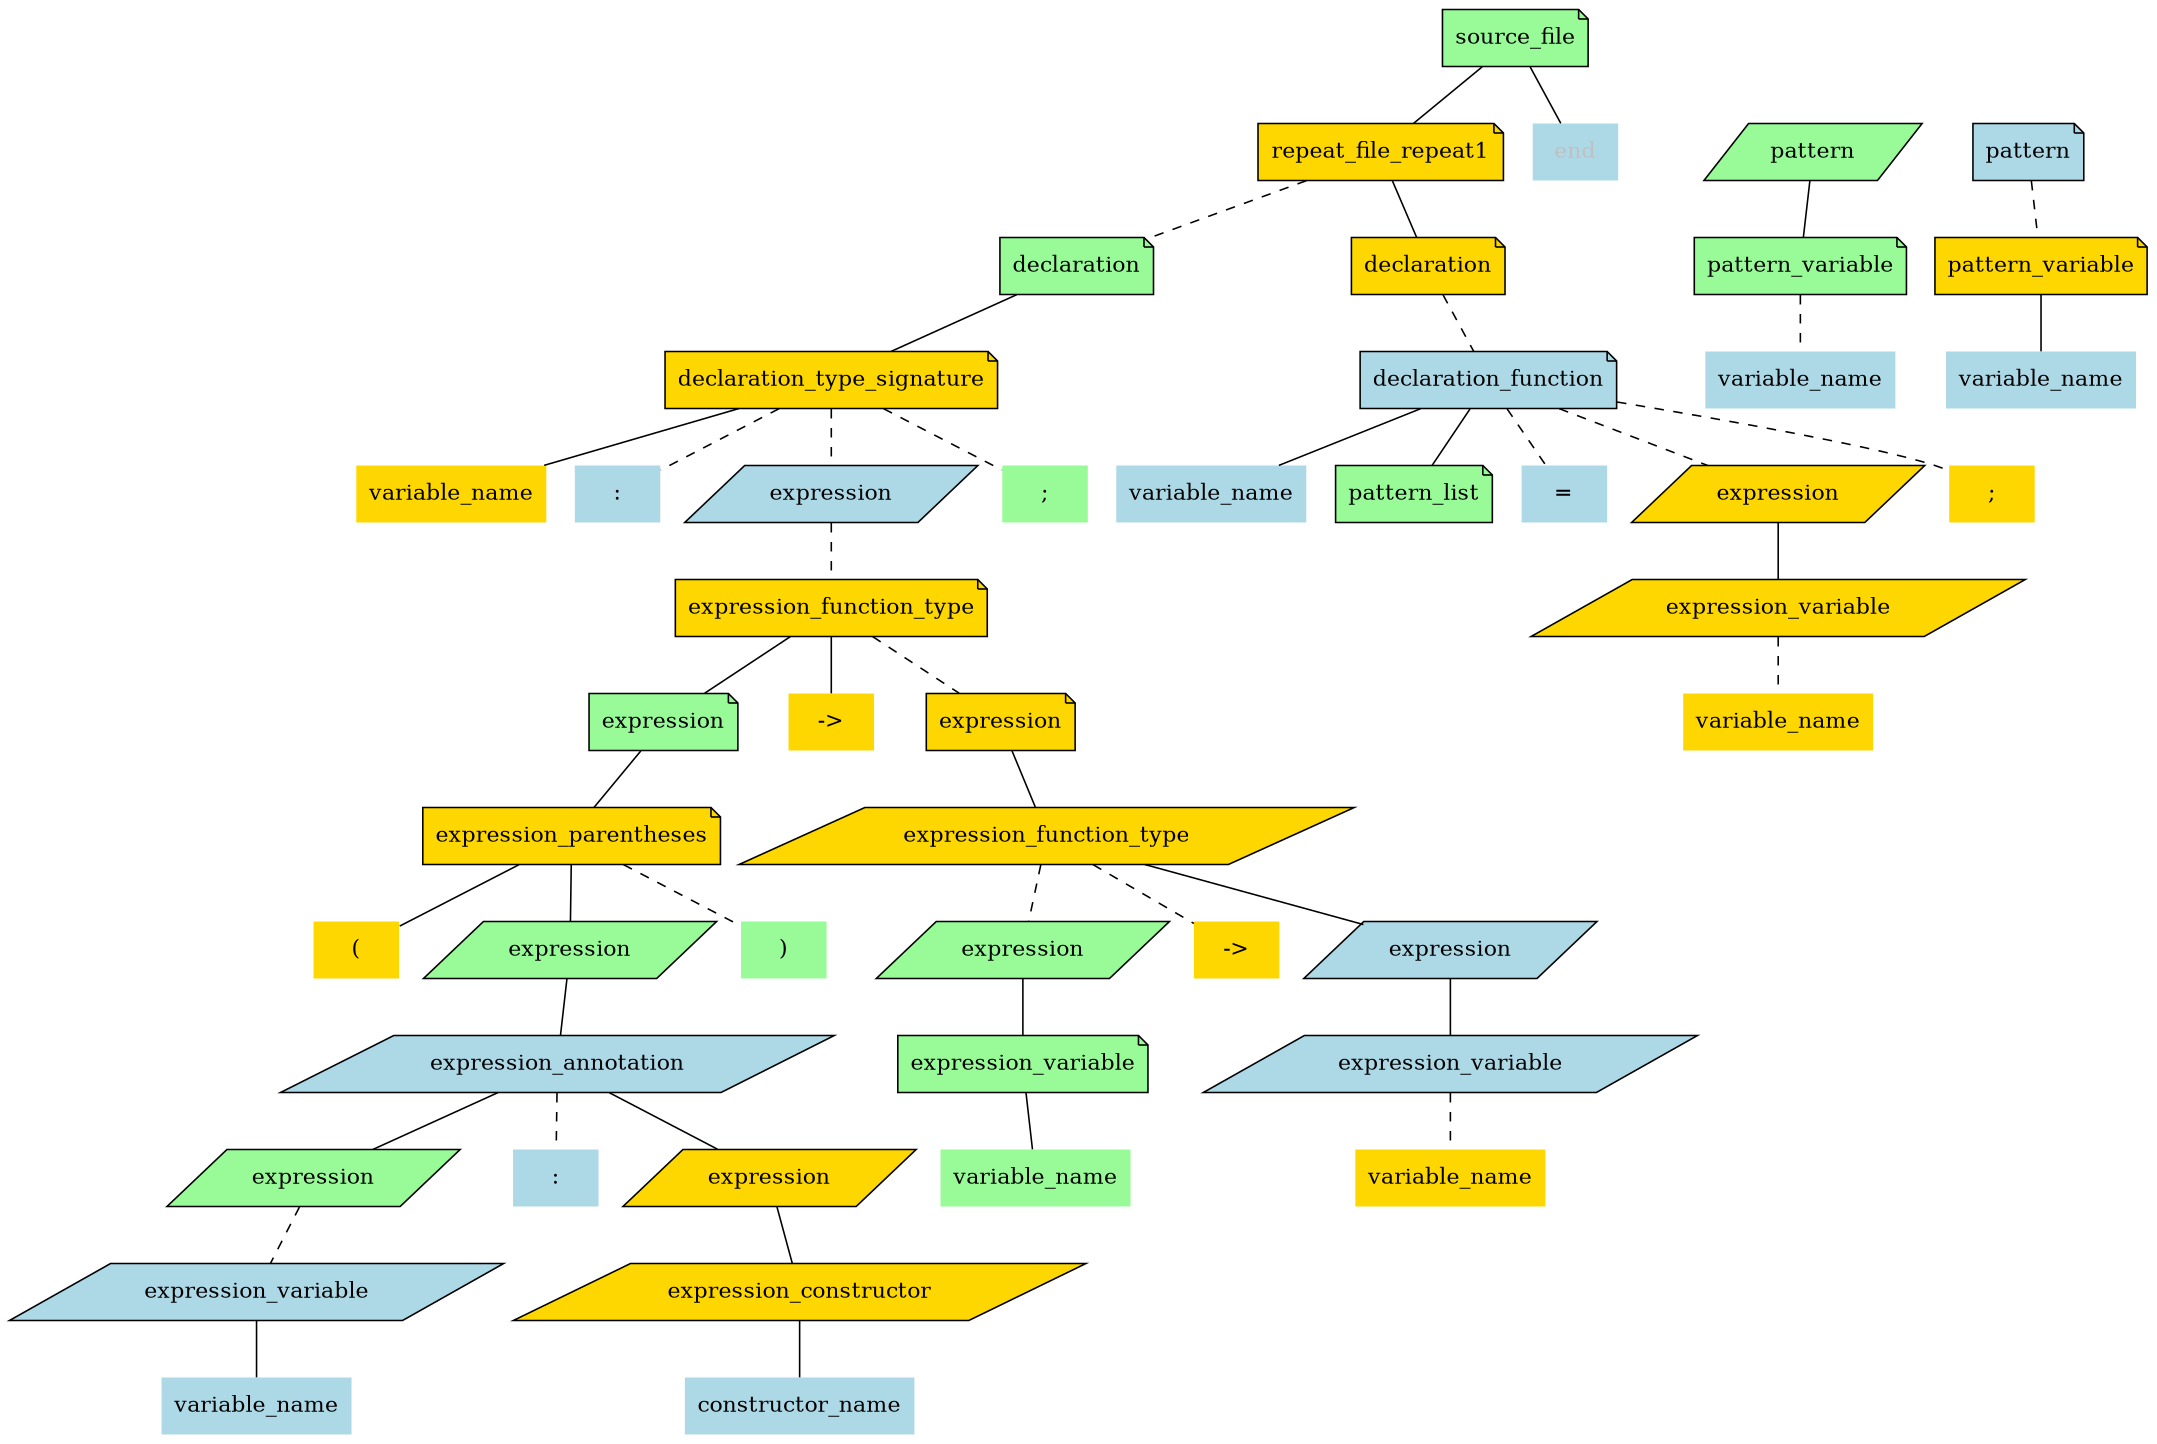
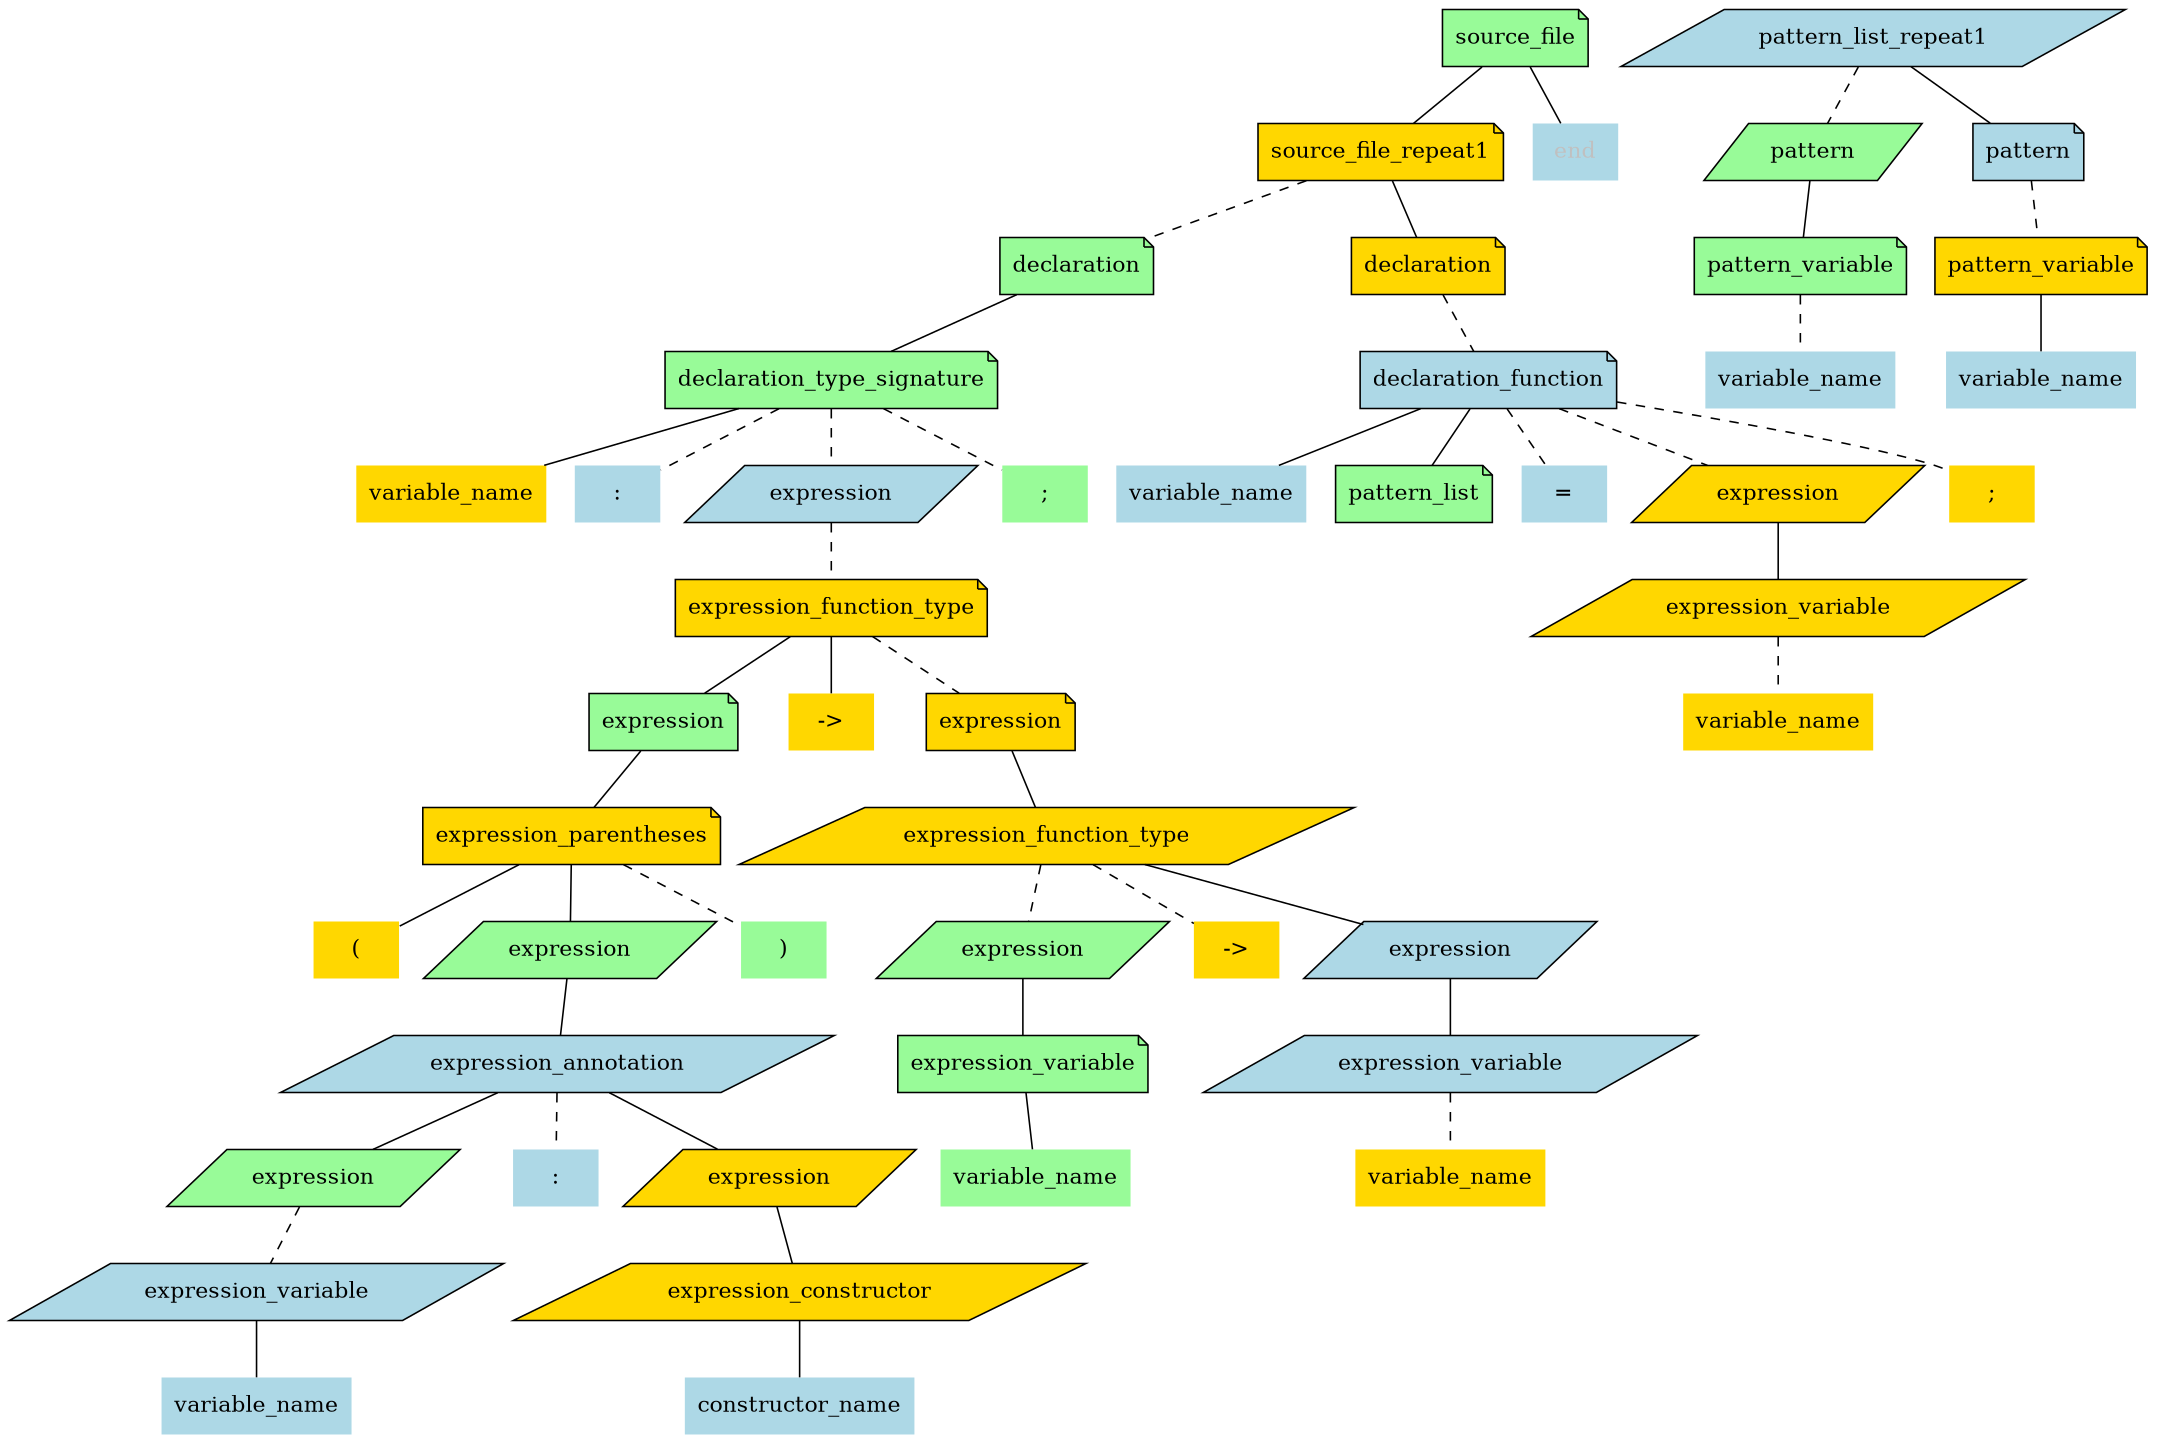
node "pattern_list_repeat1": added
node "repeat_file_repeat1": label "repeat_file_repeat1" -> "source_file_repeat1"
node "declaration_type_signature": fillcolor gold -> palegreen
